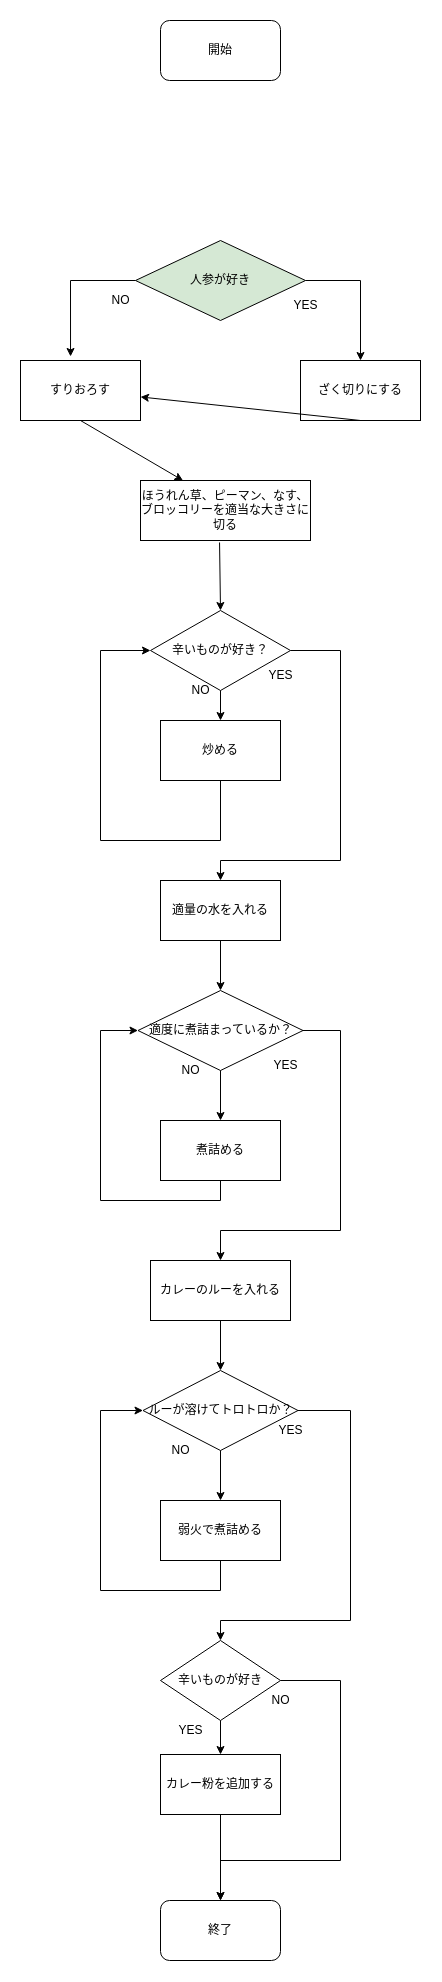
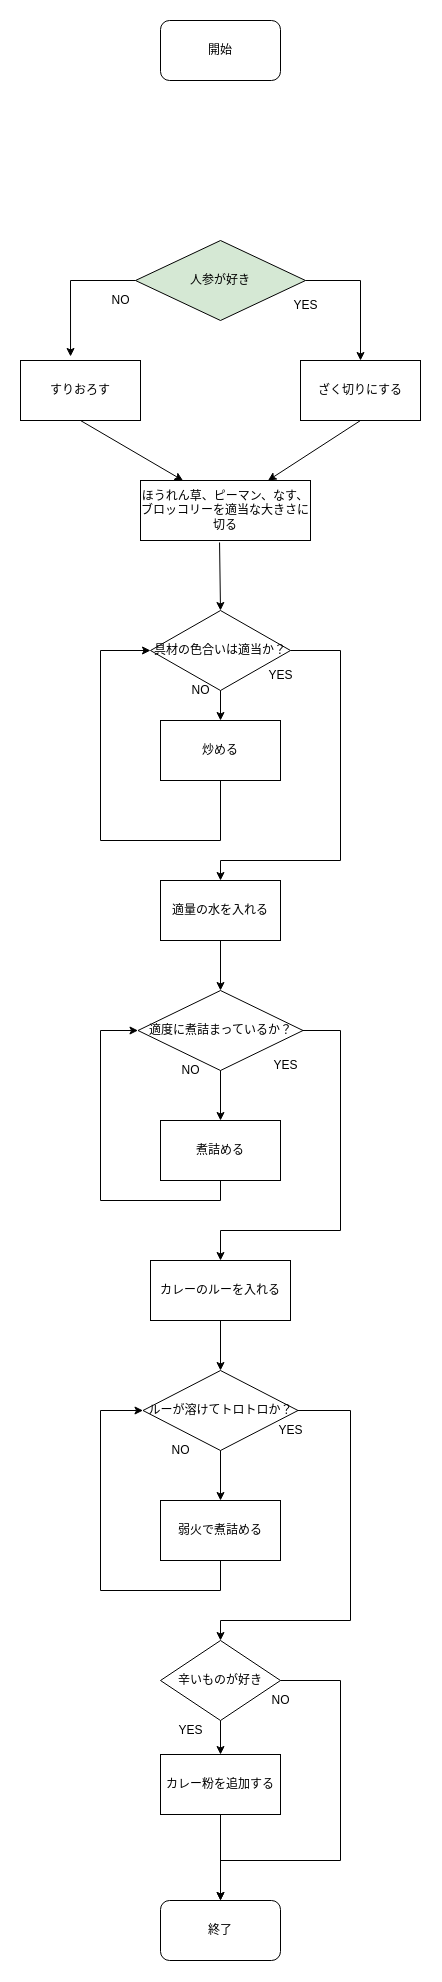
edge "ざく切りにする" -> "すりおろす": now "ざく切りにする" -> "ほうれん草、ピーマン、なす、ブロッコリーを適当な大きさに切る"
node "辛いものが好き？": label "辛いものが好き？" -> "具材の色合いは適当か？"
